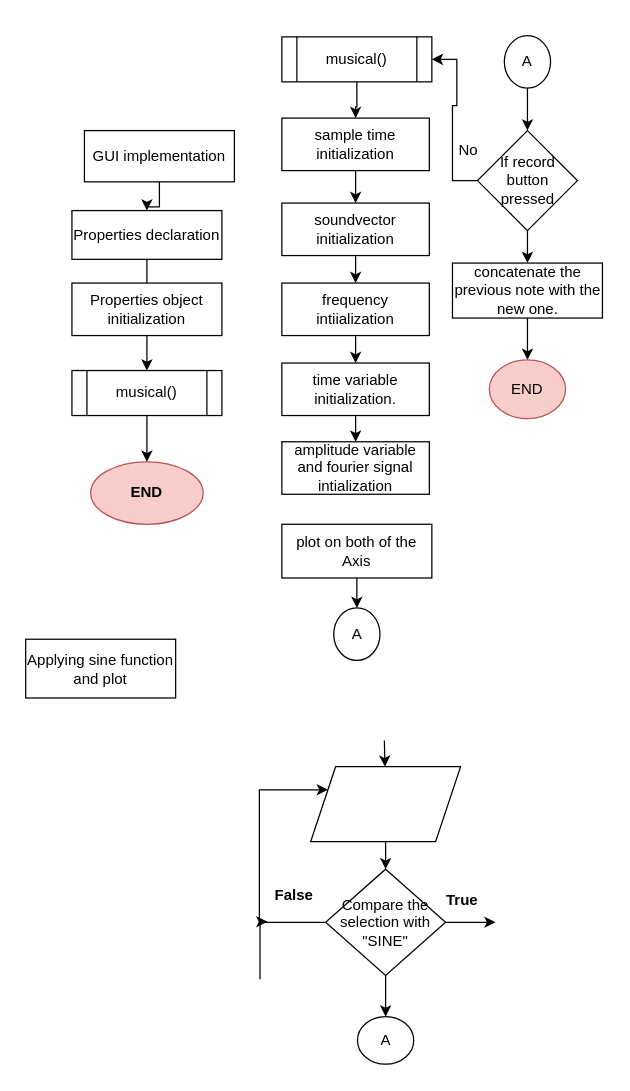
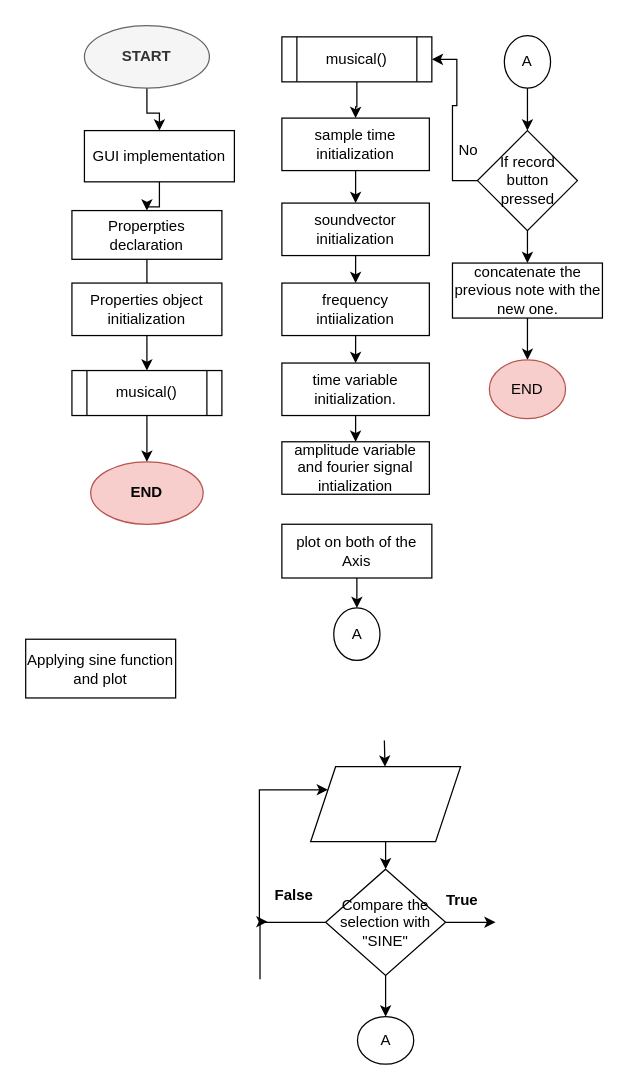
node "START": added
edge "START" -> "GUI implementation": added
node "Properties declaration": label "Properties declaration" -> "Properpties declaration"
